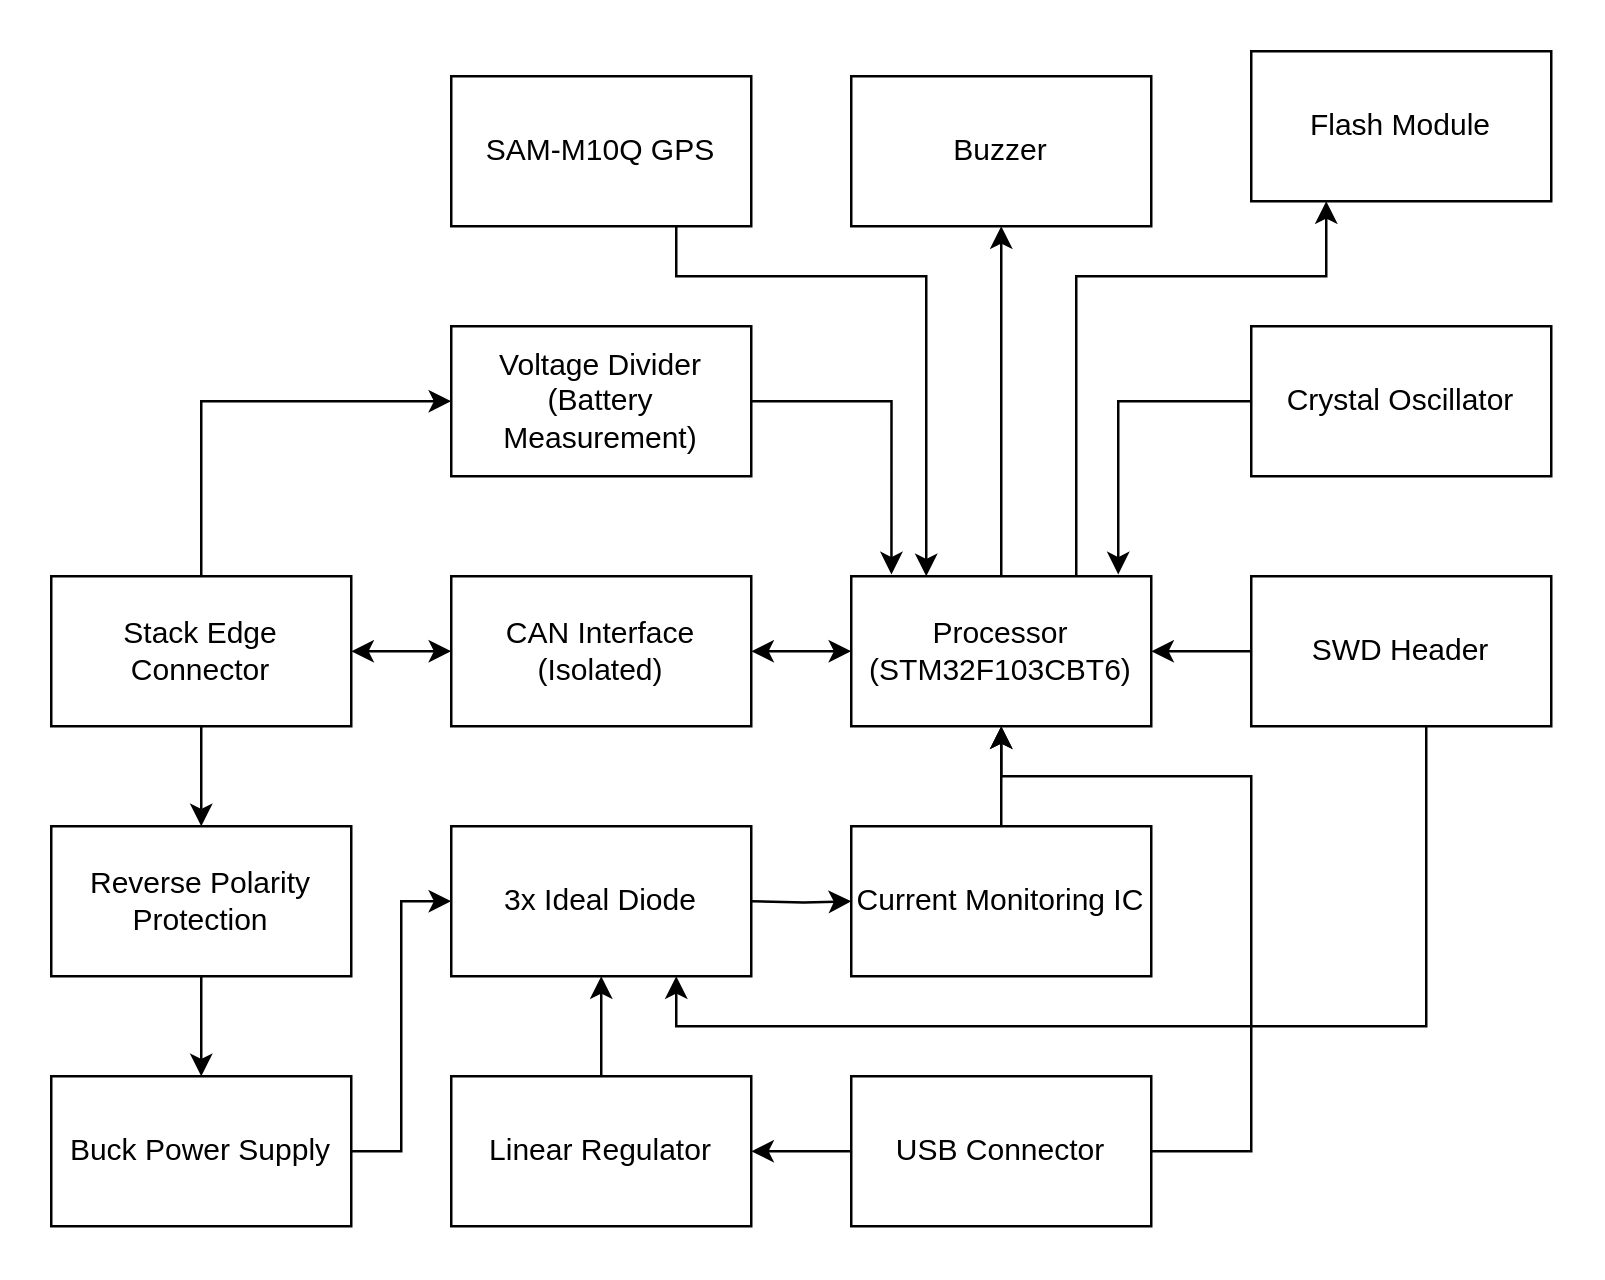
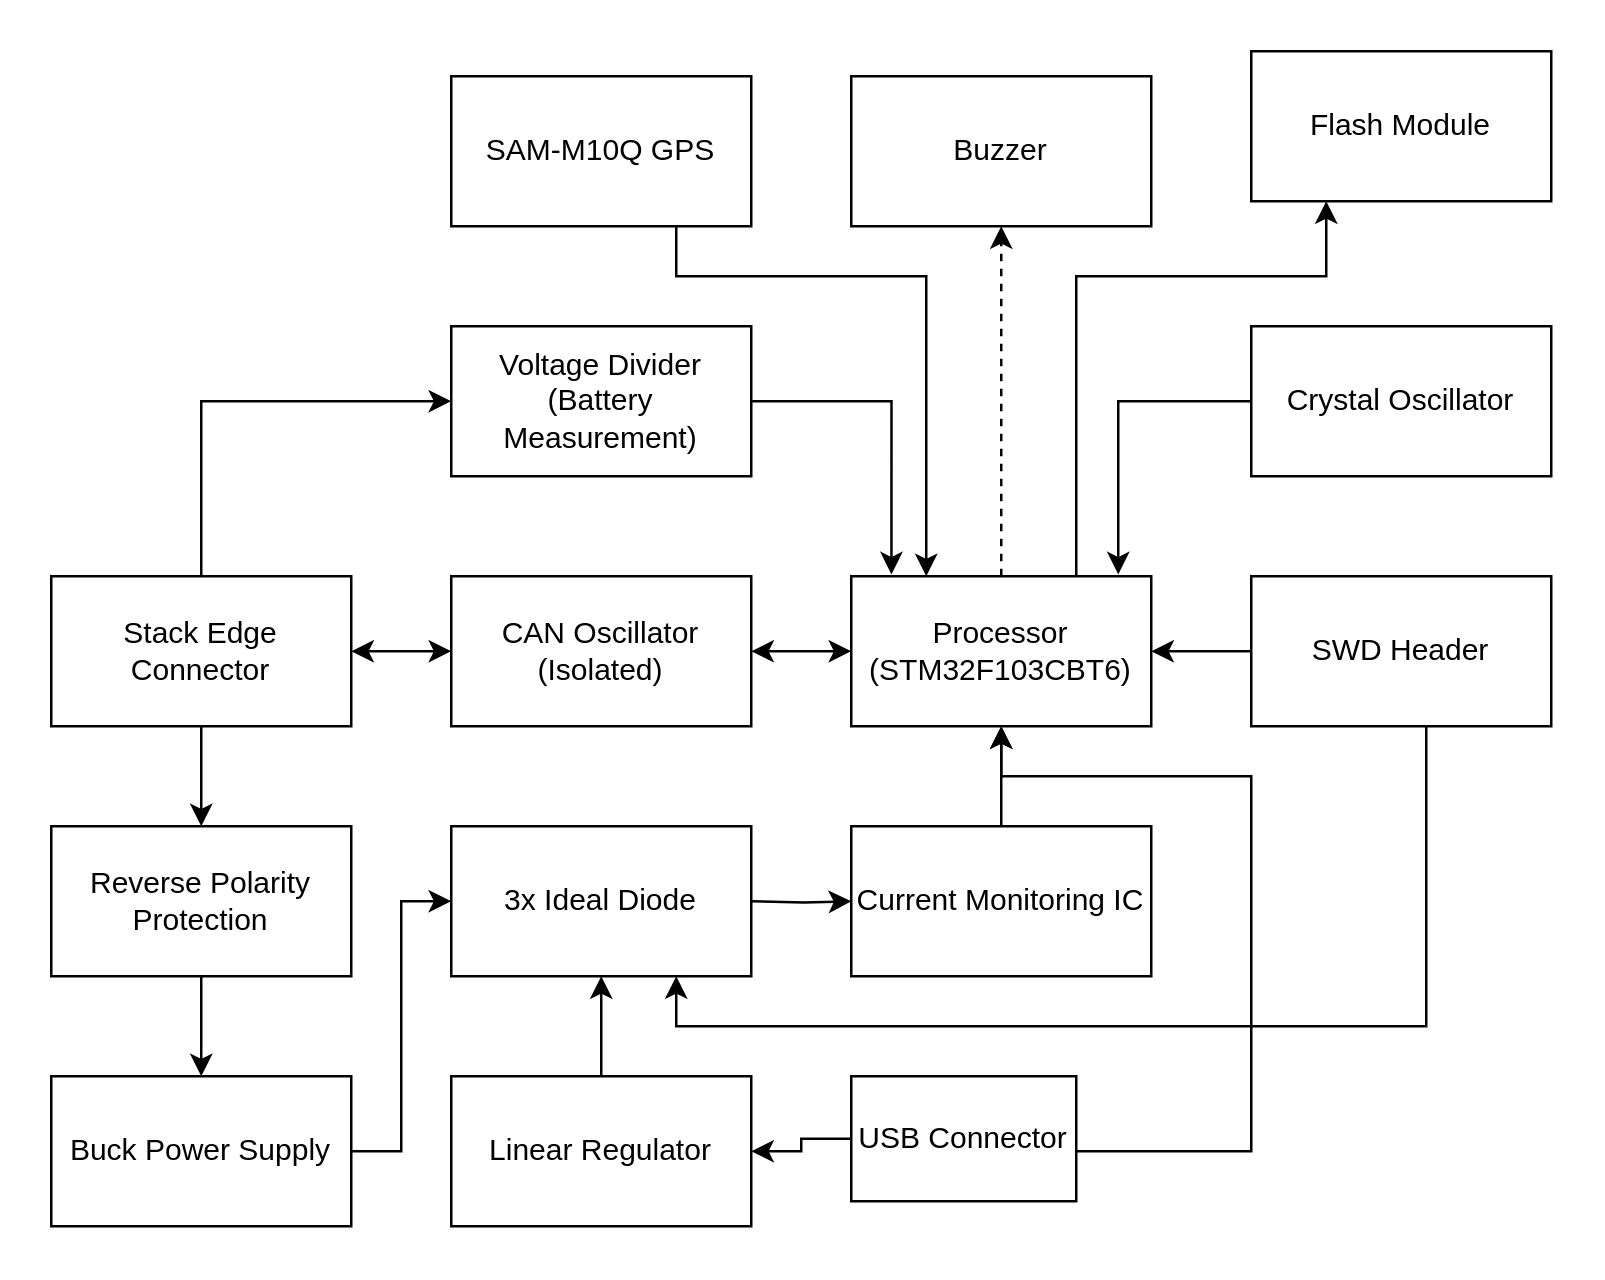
edge "Processor (STM32F103CBT6)" -> "Buzzer": style solid -> dashed
node "CAN Interface (Isolated)": label "CAN Interface (Isolated)" -> "CAN Oscillator (Isolated)"
node "USB Connector": size 300x150 -> 225x125
